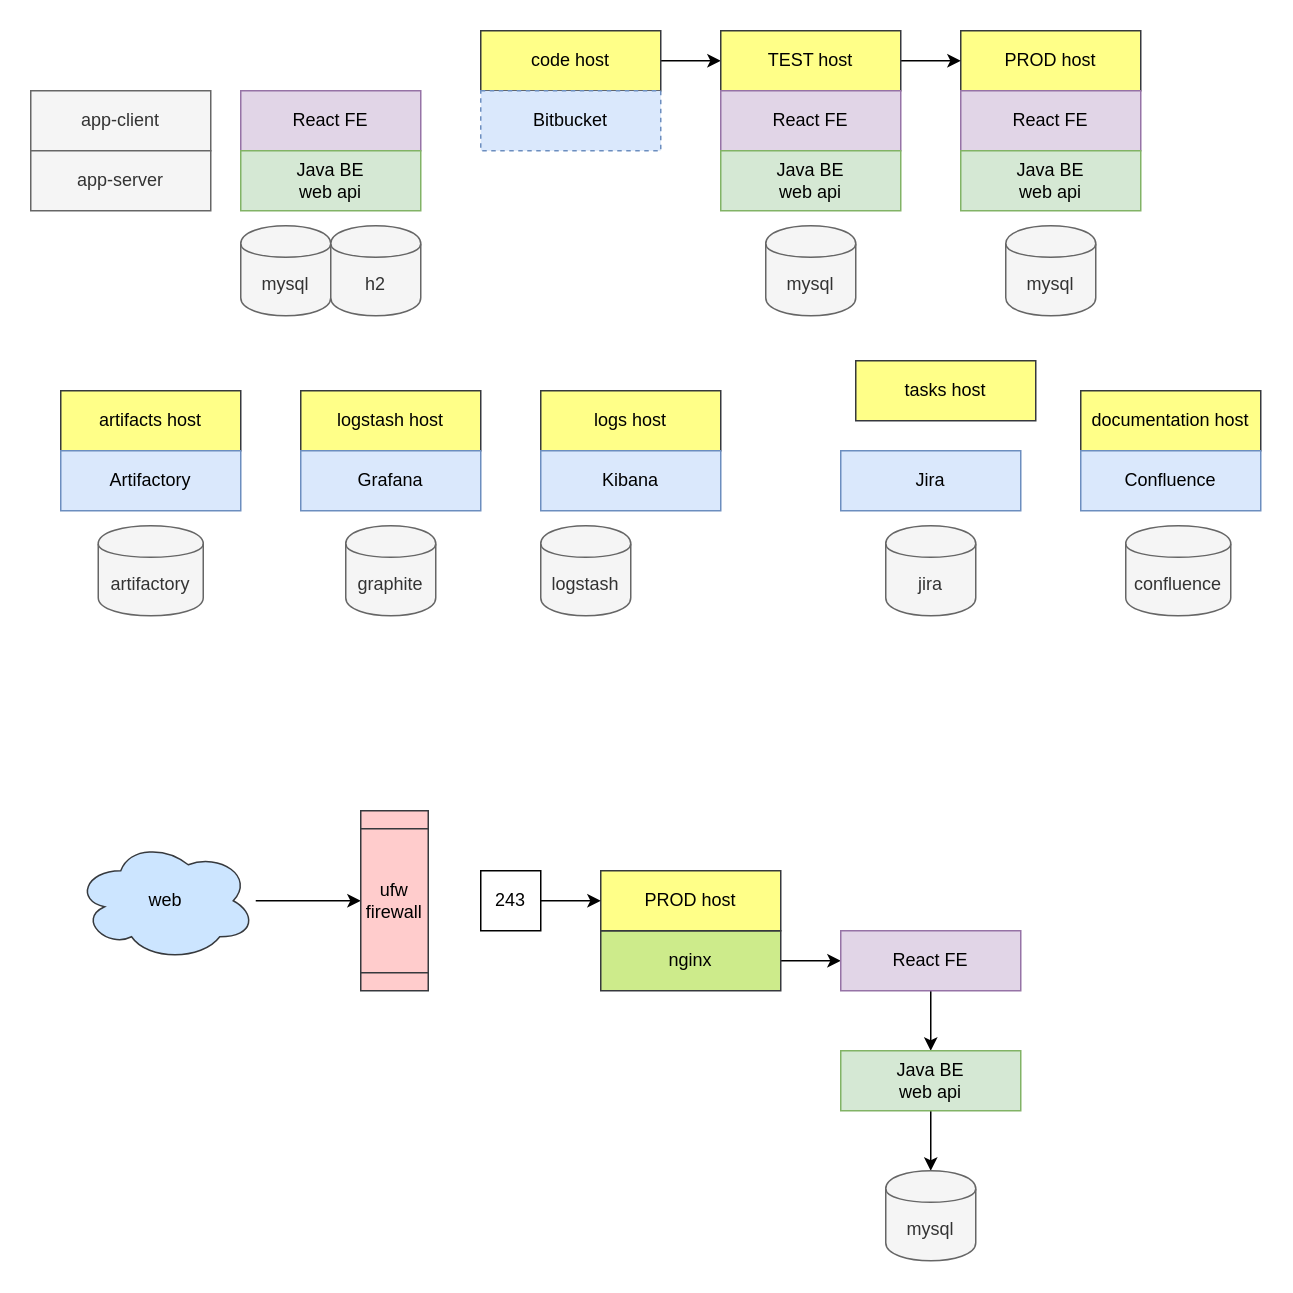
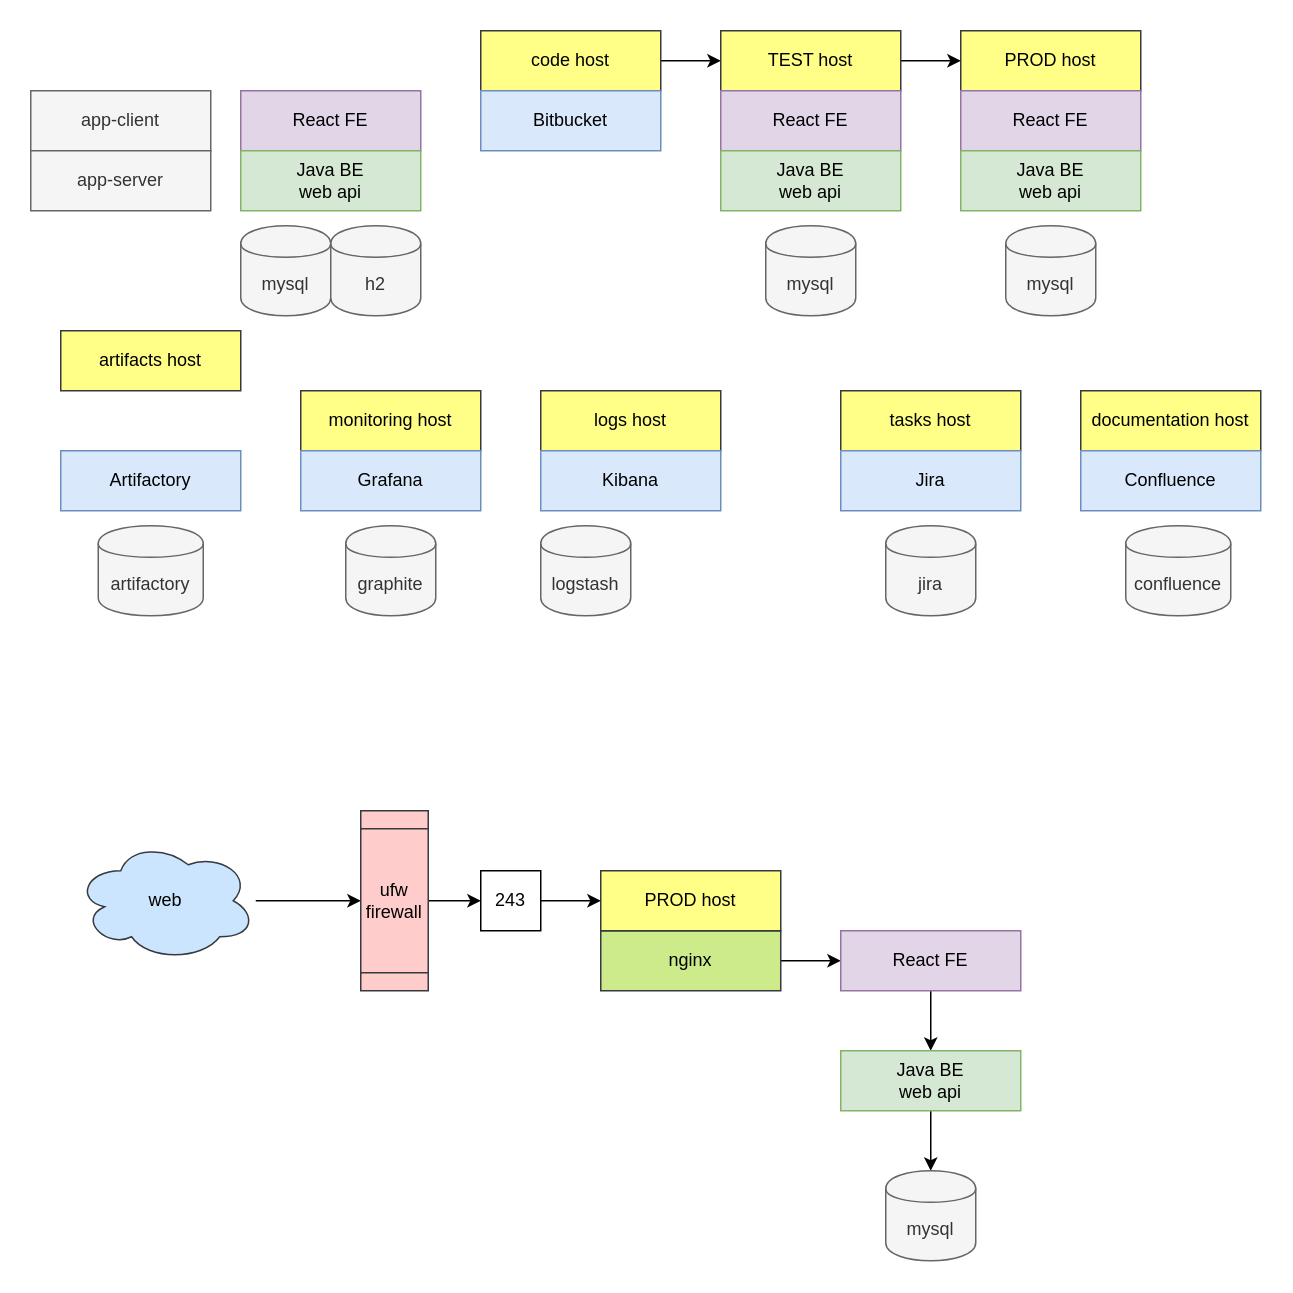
node "Bitbucket": style dashed -> solid
node "tasks host": moved (946, 391) -> (931, 421)
node "artifacts host": moved (151, 421) -> (151, 361)
node "logstash host": label "logstash host" -> "monitoring host"
edge "ufw firewall" -> "243": added
